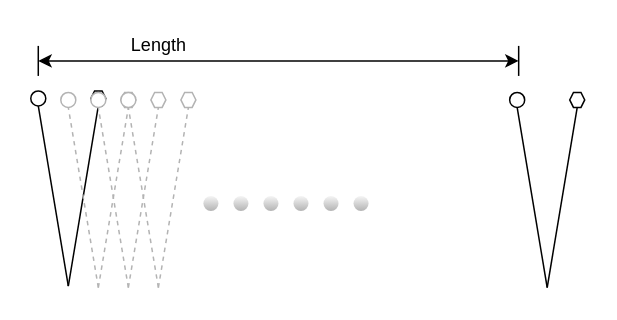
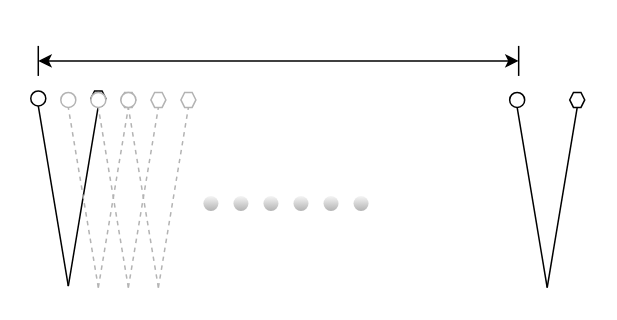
node "Length": removed
